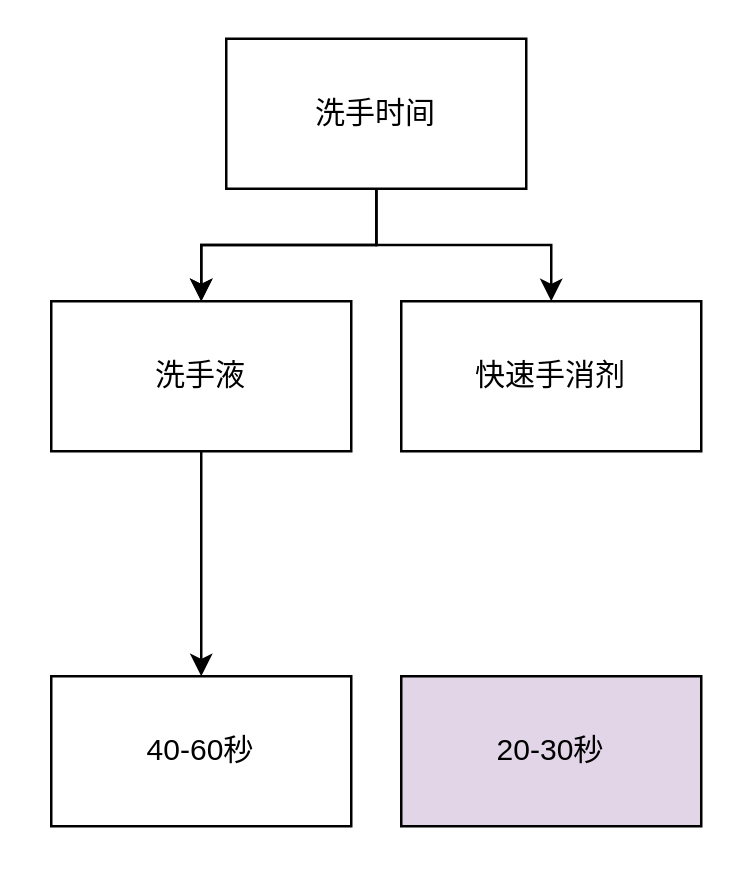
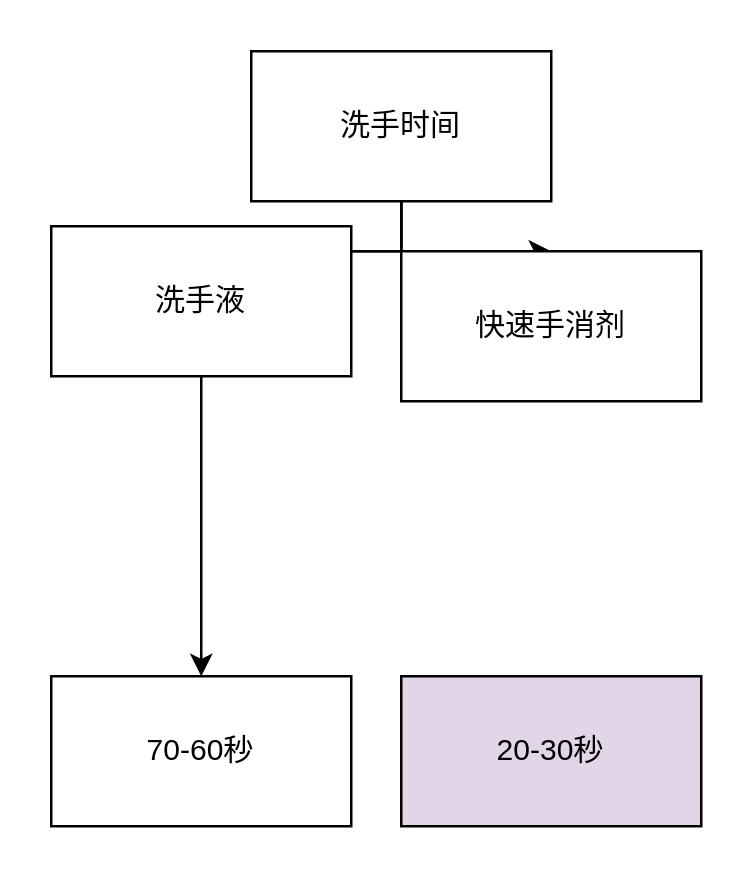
node "洗手时间": moved (376, 114) -> (401, 126)
node "洗手液": moved (201, 376) -> (201, 301)
node "快速手消剂": moved (551, 376) -> (551, 326)
node "40-60秒": label "40-60秒" -> "70-60秒"
